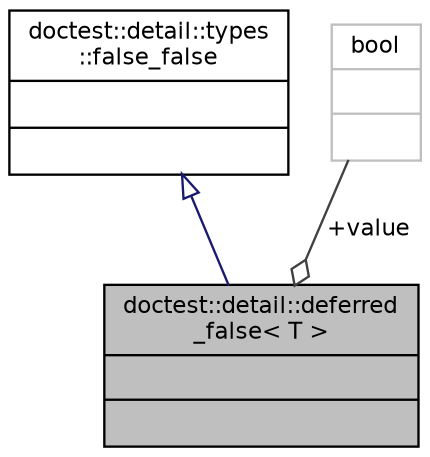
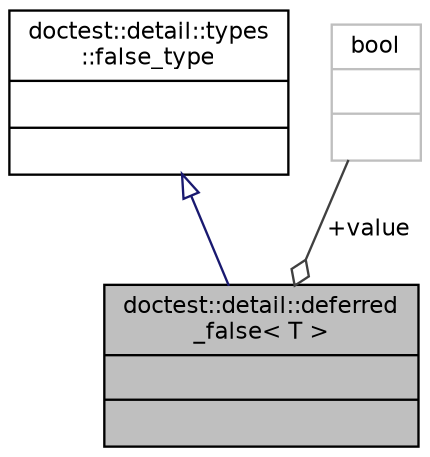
node "doctest::detail::types": text "::false_false" -> "::false_type"
